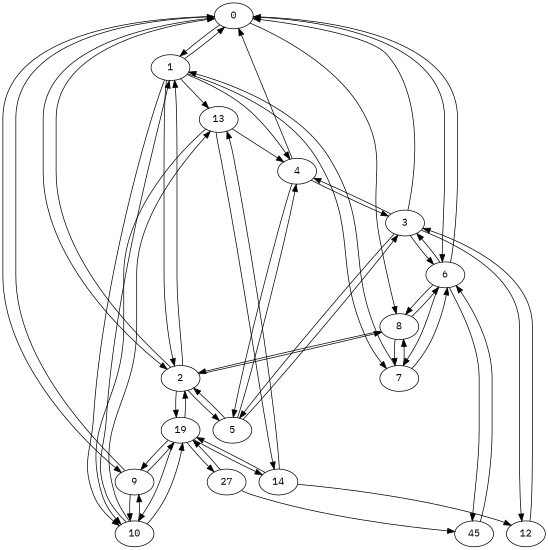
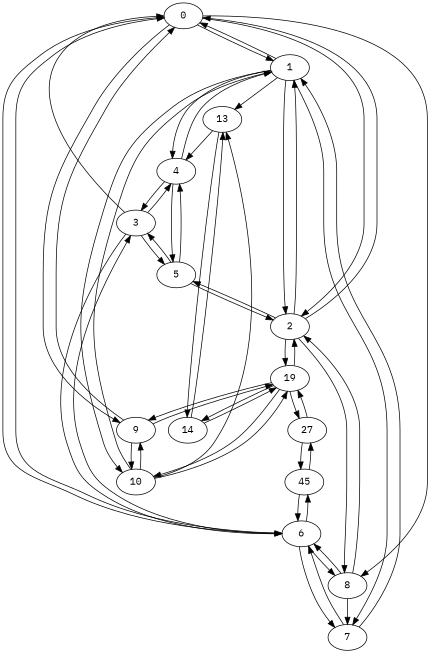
edge "4" -> "0": now "4" -> "1"
edge "13" -> "10": removed
edge "7" -> "8": removed
edge "45" -> "27": added
node "12": removed
